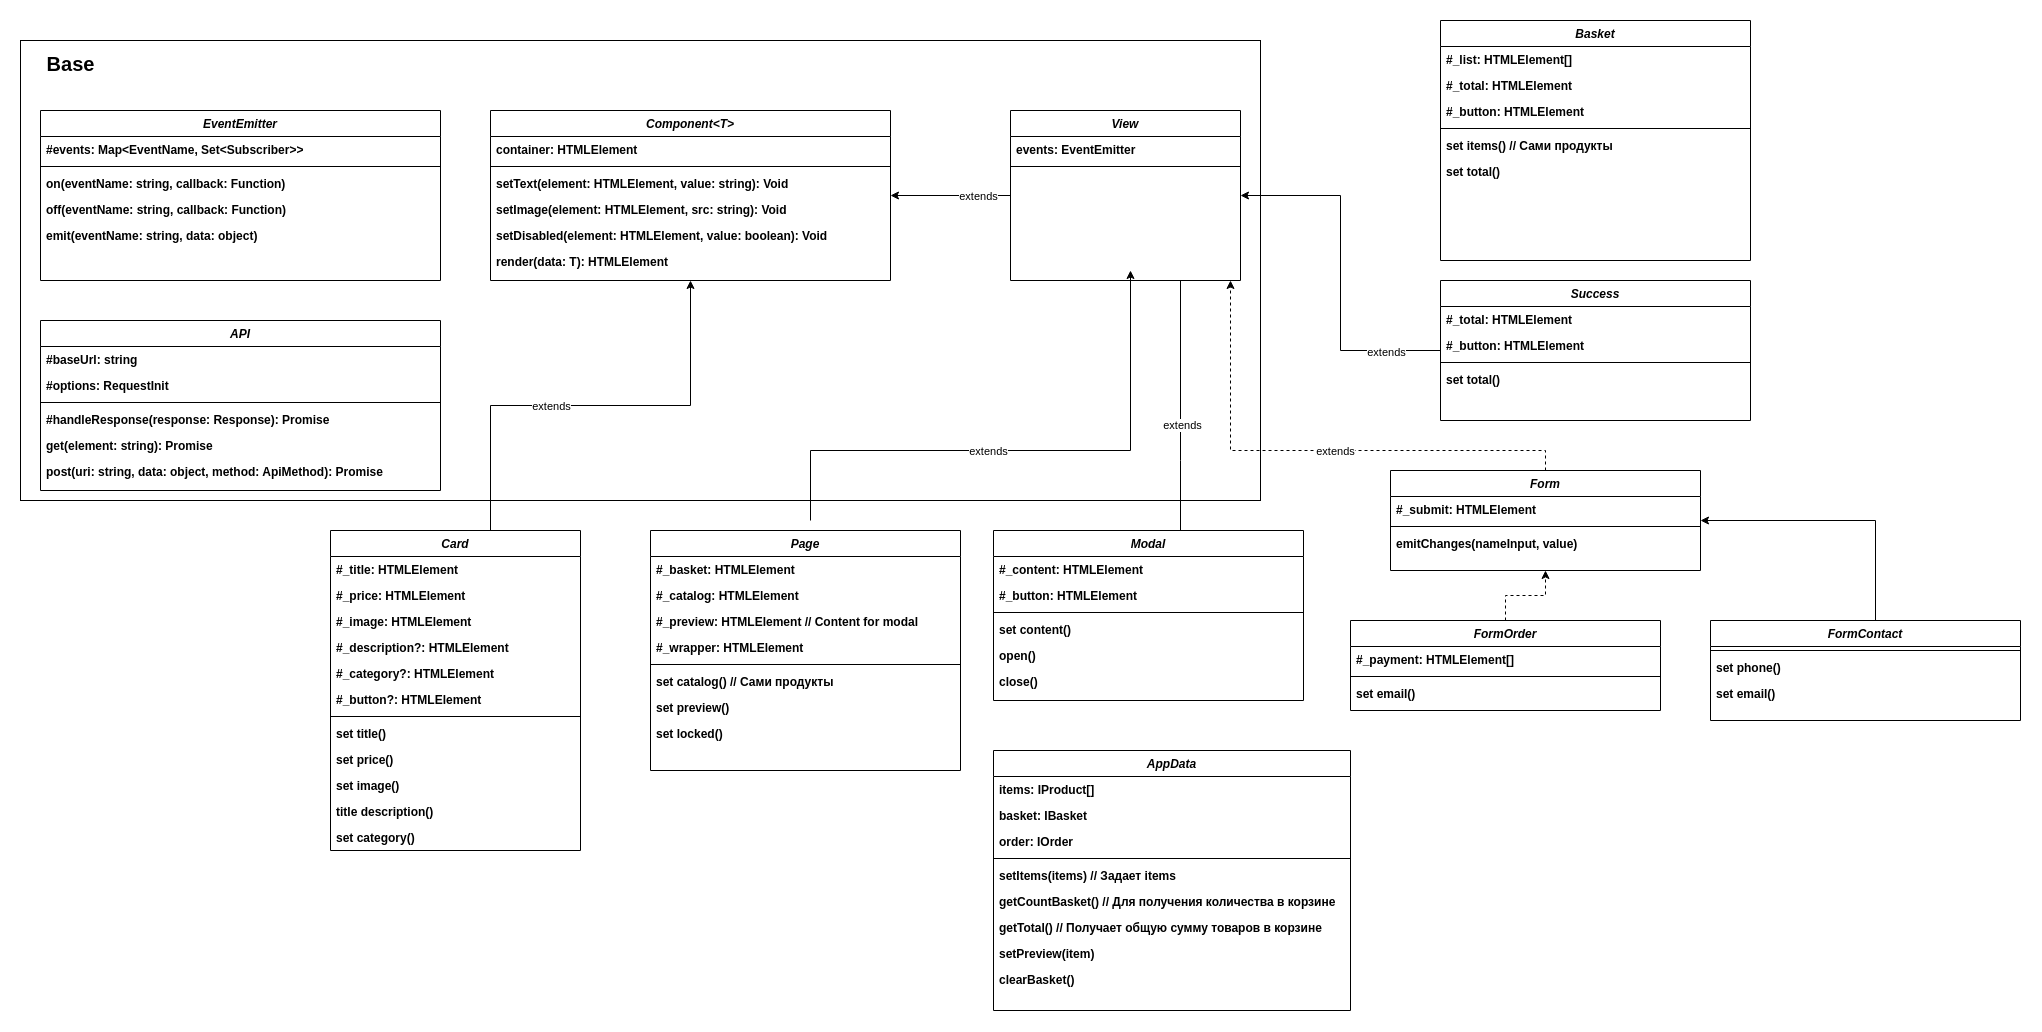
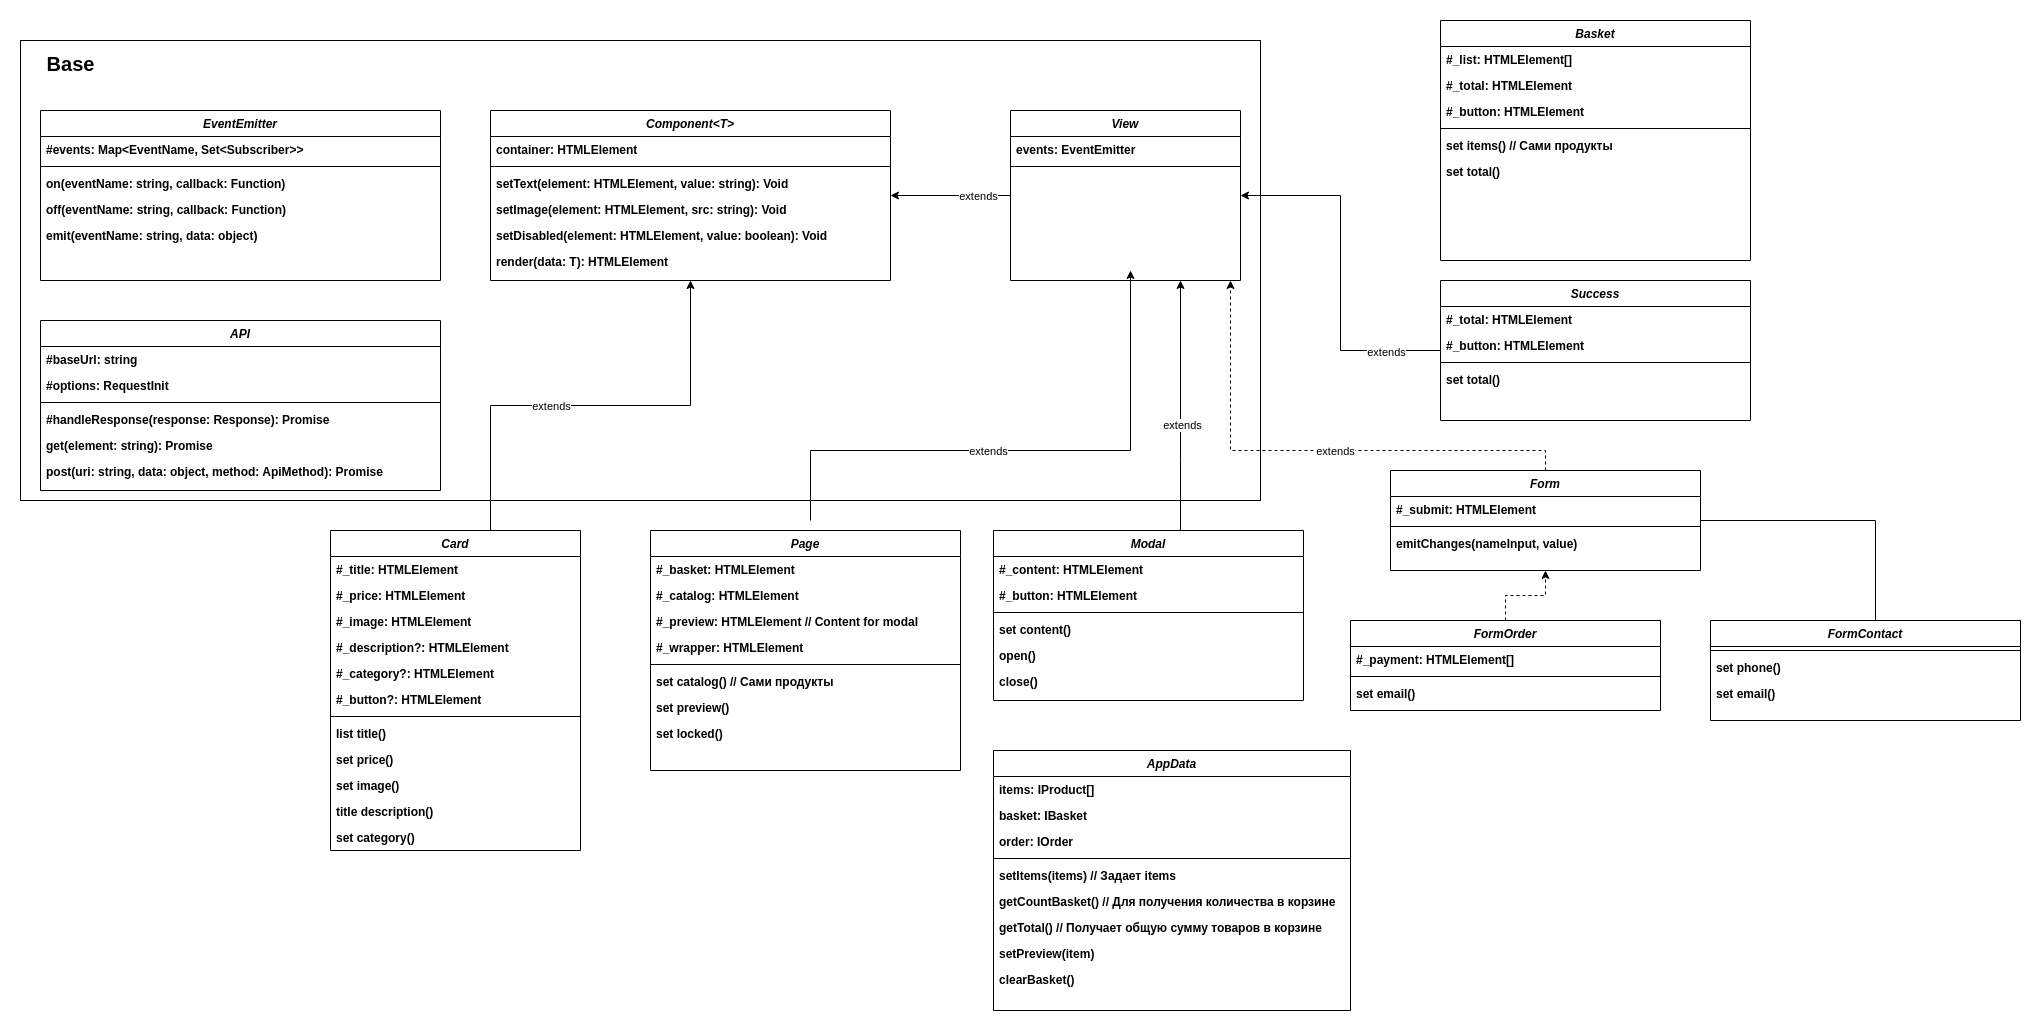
edge "View" -- "Modal": arrowhead none -> classic
edge "FormContact" -> "Form": arrowhead classic -> none
node "set title()": label "set title()" -> "list title()"
